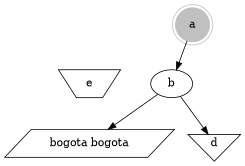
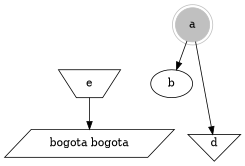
edge "b" -> "bogota bogota": now "e" -> "bogota bogota"
edge "b" -> "d": now "a" -> "d"
